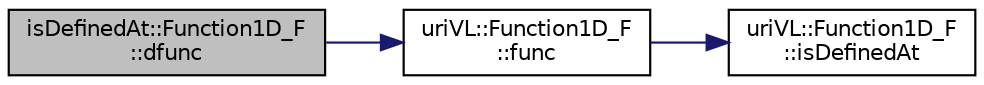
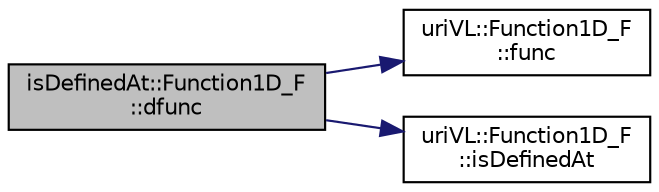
edge "uriVL::Function1D_F ::func" -> "uriVL::Function1D_F ::isDefinedAt": now "isDefinedAt::Function1D_F ::dfunc" -> "uriVL::Function1D_F ::isDefinedAt"
